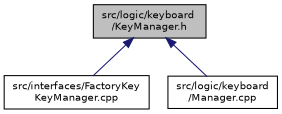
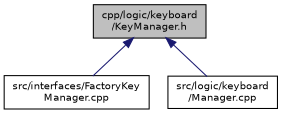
node "src/logic/keyboard /KeyManager.h": label "src/logic/keyboard /KeyManager.h" -> "cpp/logic/keyboard /KeyManager.h"
node "src/interfaces/FactoryKey KeyManager.cpp": label "src/interfaces/FactoryKey KeyManager.cpp" -> "src/interfaces/FactoryKey Manager.cpp"
